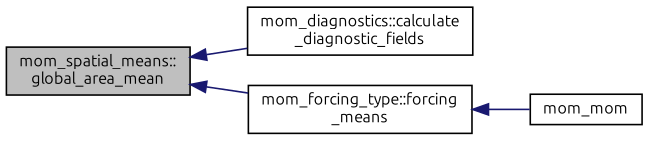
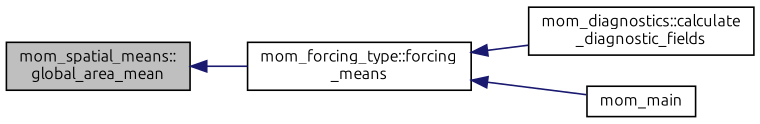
edge "mom_diagnostics::calculate _diagnostic_fields" -> "mom_spatial_means:: global_area_mean": now "mom_diagnostics::calculate _diagnostic_fields" -> "mom_forcing_type::forcing _means"
node "mom_mom": label "mom_mom" -> "mom_main"
